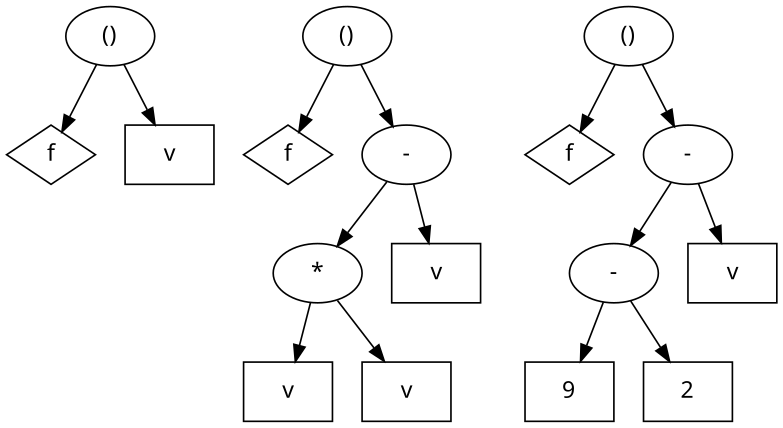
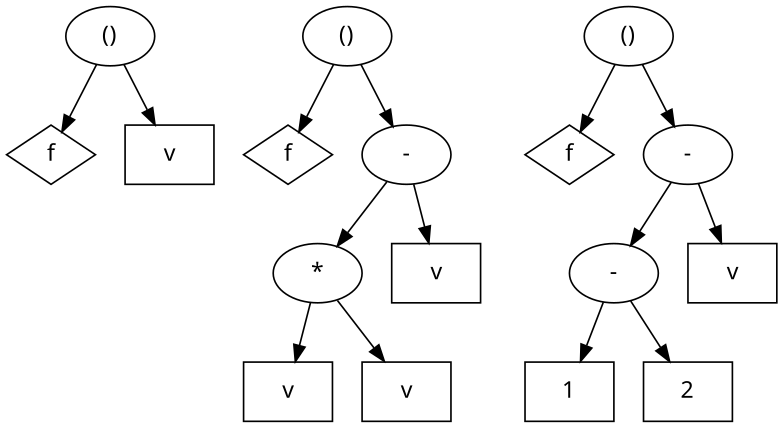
node "9": label "9" -> "1"
